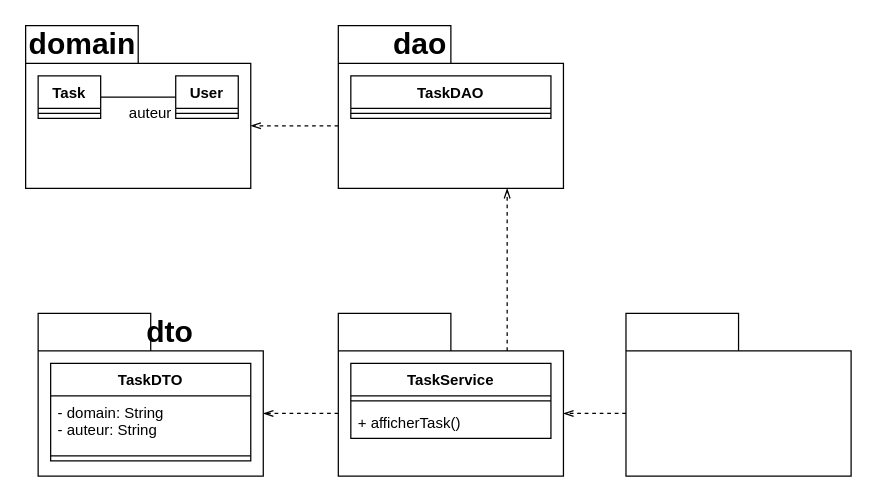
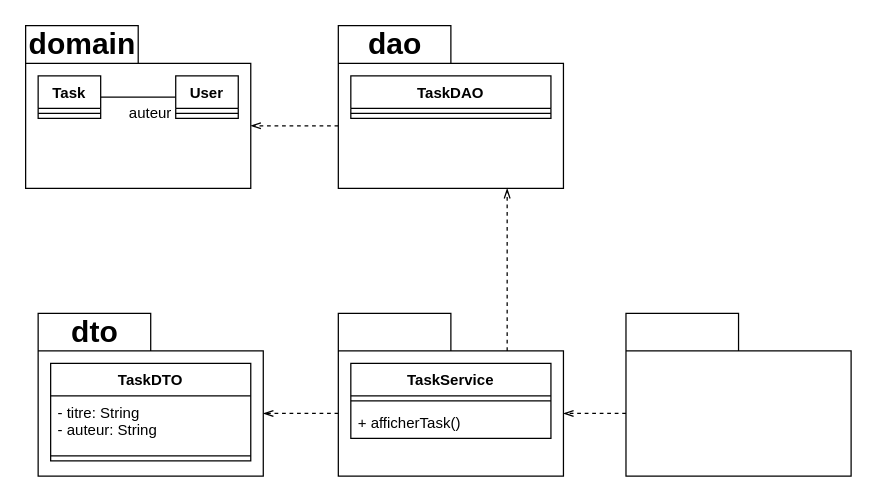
node "dao": moved (419, 44) -> (394, 44)
node "dto": moved (169, 332) -> (94, 332)
node "- domain: String - auteur: String": label "- domain: String - auteur: String" -> "- titre: String - auteur: String"
